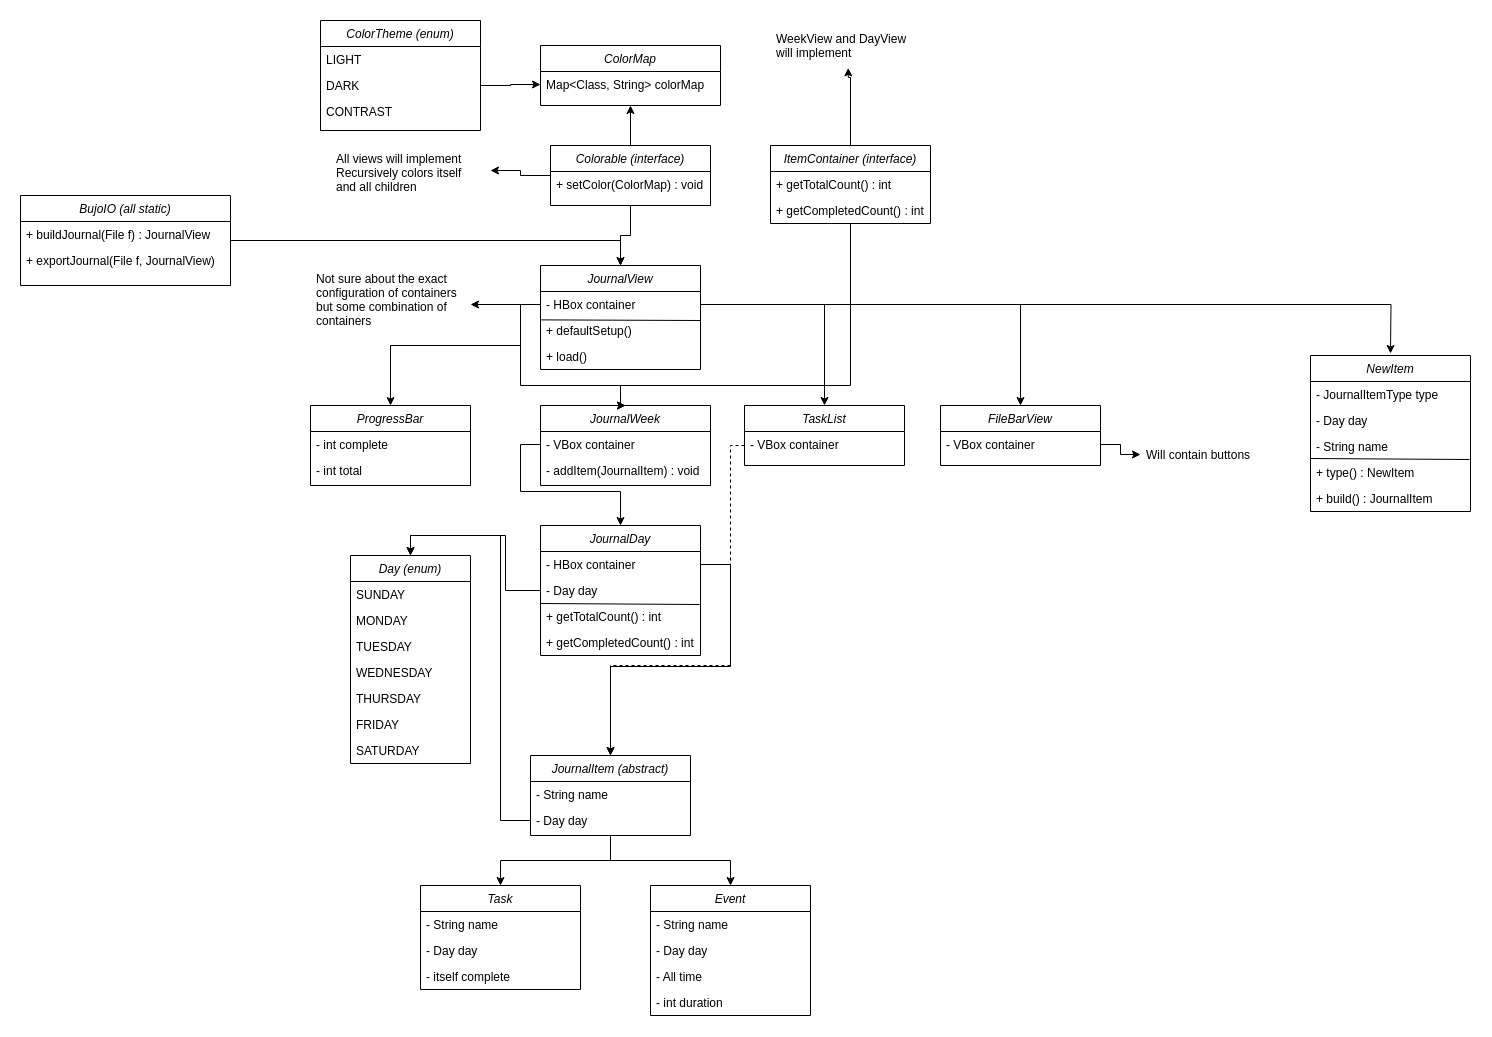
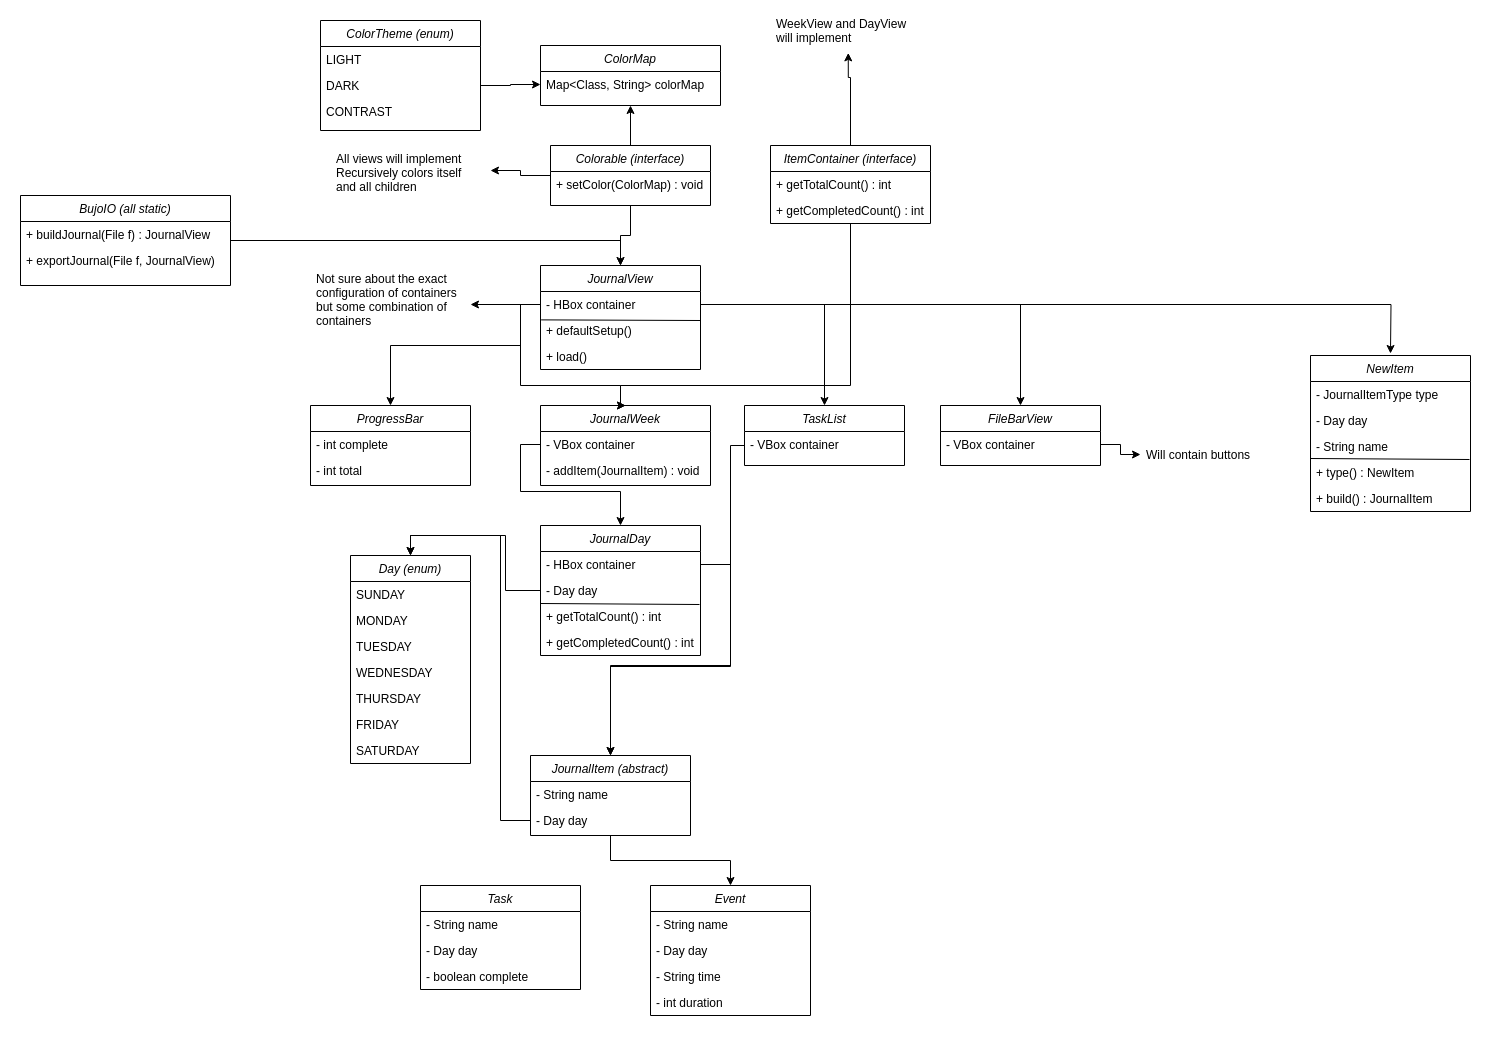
node "WeekView and DayView will implement": moved (851, 46) -> (851, 31)
edge "TaskList" -> "JournalItem (abstract)": style dashed -> solid
edge "JournalItem (abstract)" -> "Task": removed
node "- itself complete": label "- itself complete" -> "- boolean complete"
node "- All time": label "- All time" -> "- String time"
